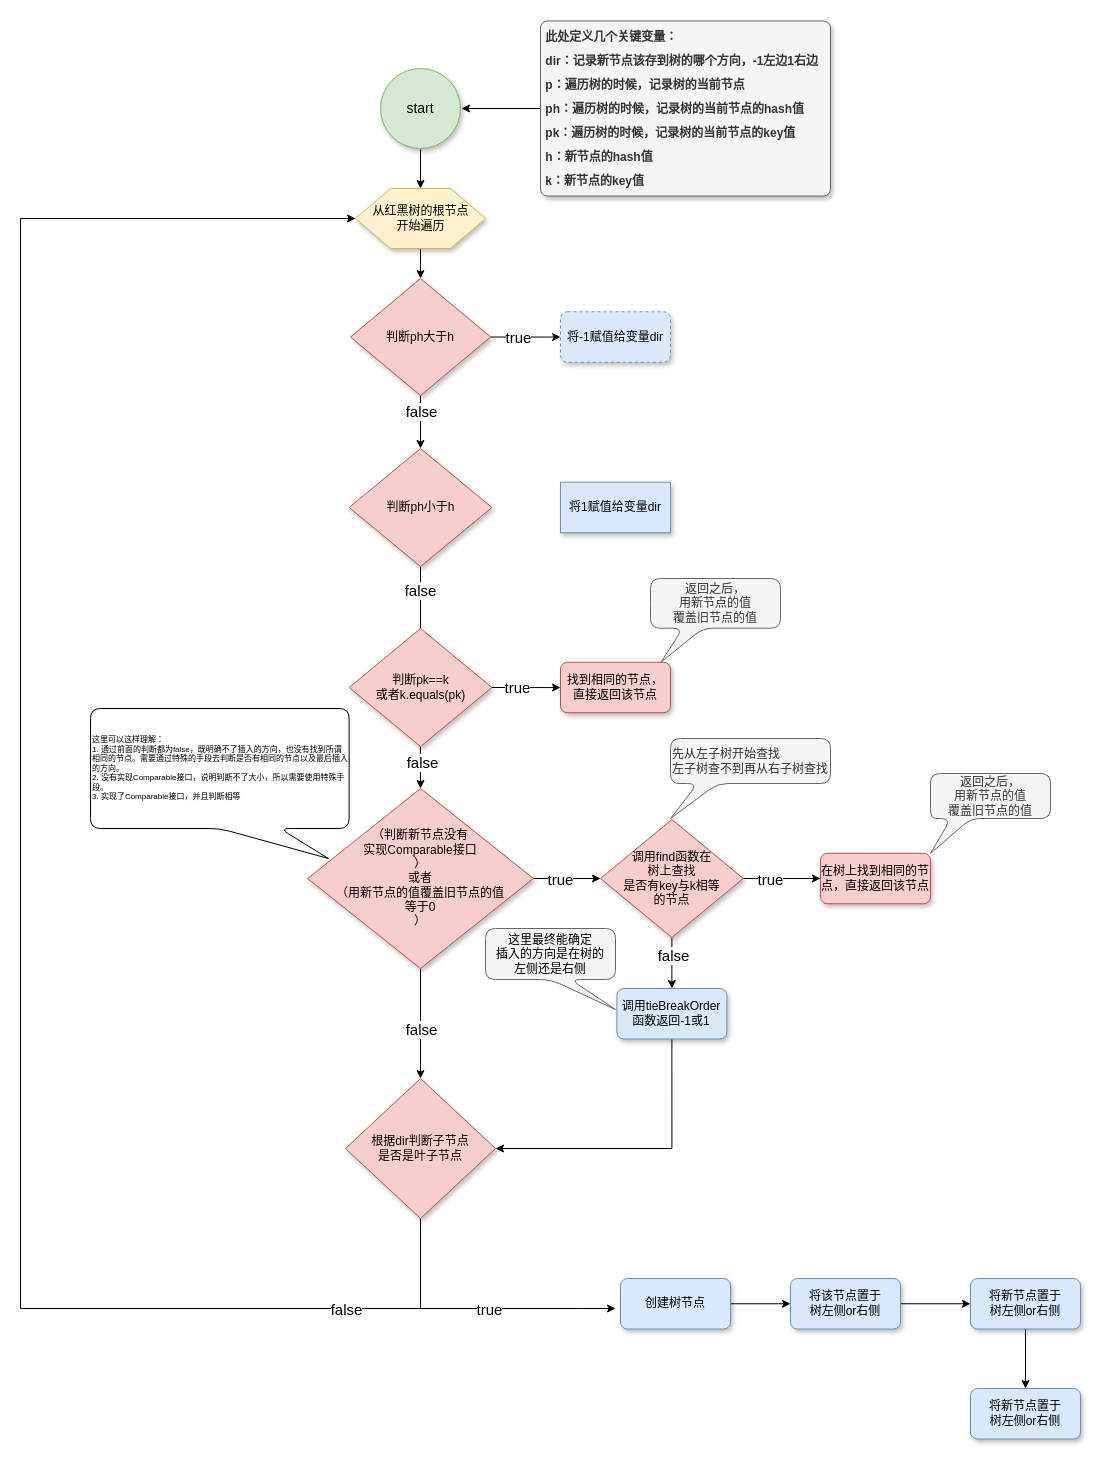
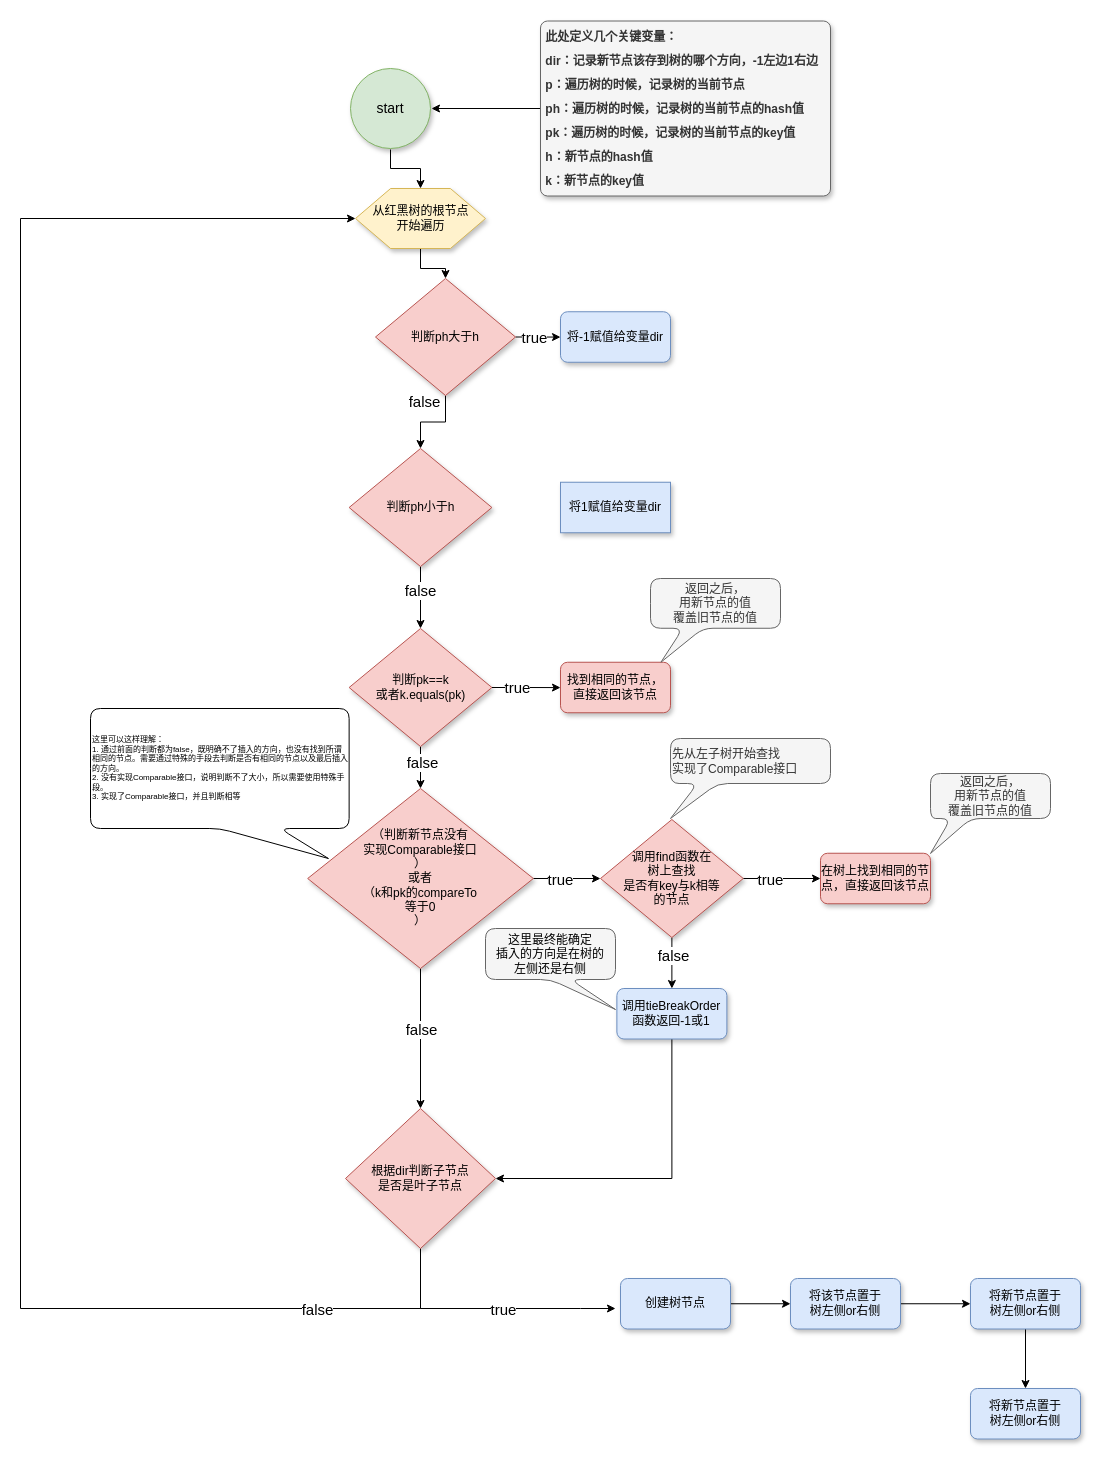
node "start": moved (421, 109) -> (391, 109)
node "判断ph大于h": moved (421, 337) -> (446, 337)
node "将-1赋值给变量dir": style dashed -> solid
edge "判断ph小于h" -- "判断pk==k 或者k.equals(pk)": arrowhead none -> classic
node "先从左子树开始查找 左子树查不到再从右子树查找": label "先从左子树开始查找 左子树查不到再从右子树查找" -> "先从左子树开始查找 实现了Comparable接口"
node "（判断新节点没有 实现Comparable接口 ） 或者 （用新节点的值覆盖旧节点的值 等于0 ）": label "（判断新节点没有 实现Comparable接口 ） 或者 （用新节点的值覆盖旧节点的值 等于0 ）" -> "（判断新节点没有 实现Comparable接口 ） 或者 （k和pk的compareTo 等于0 ）"
node "根据dir判断子节点 是否是叶子节点": moved (421, 1149) -> (421, 1179)
